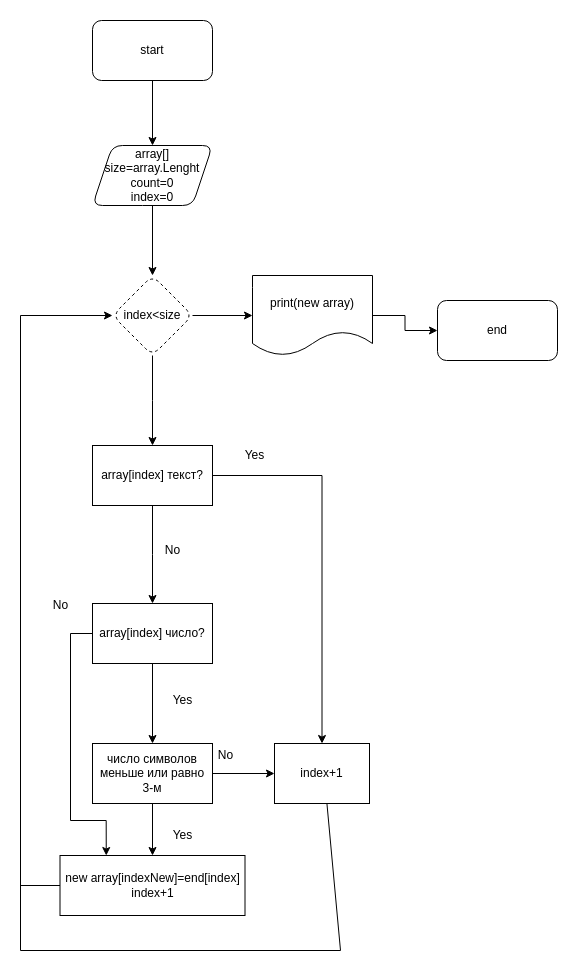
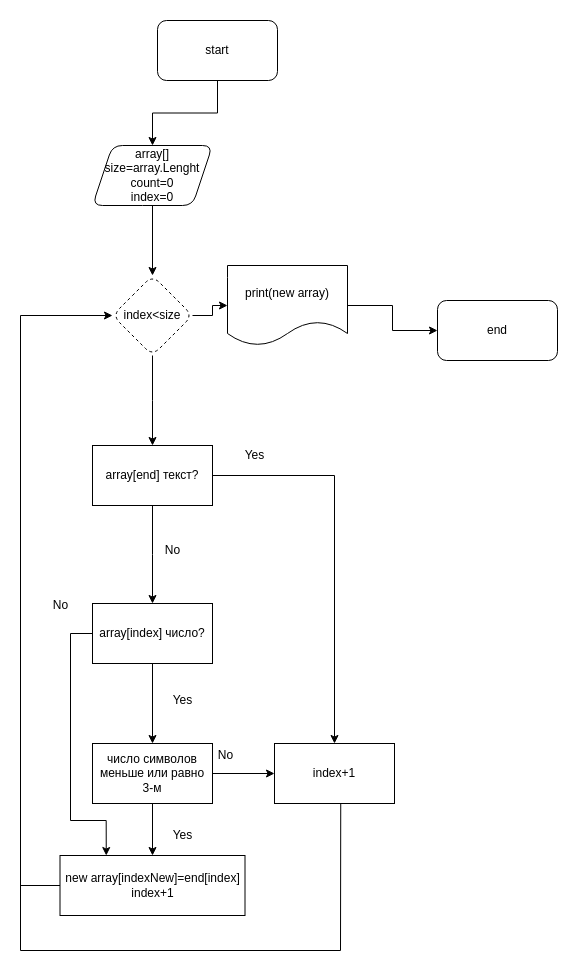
node "start": moved (153, 51) -> (218, 51)
node "print(new array)": moved (313, 316) -> (288, 306)
node "array[index] текст?": label "array[index] текст?" -> "array[end] текст?"
node "index+1": size 95x60 -> 120x60
